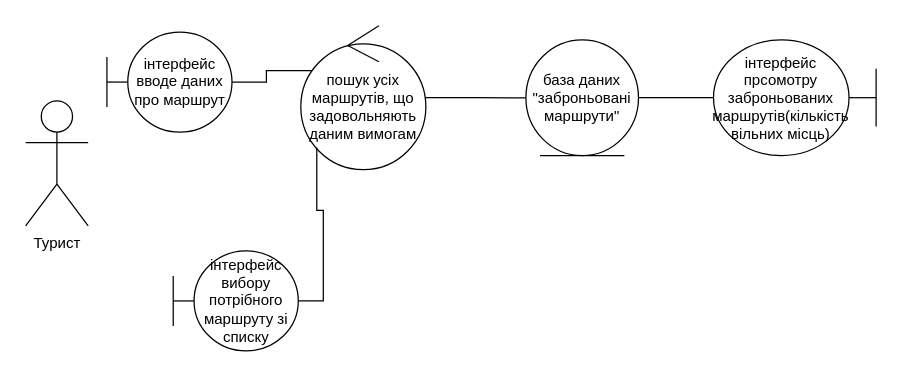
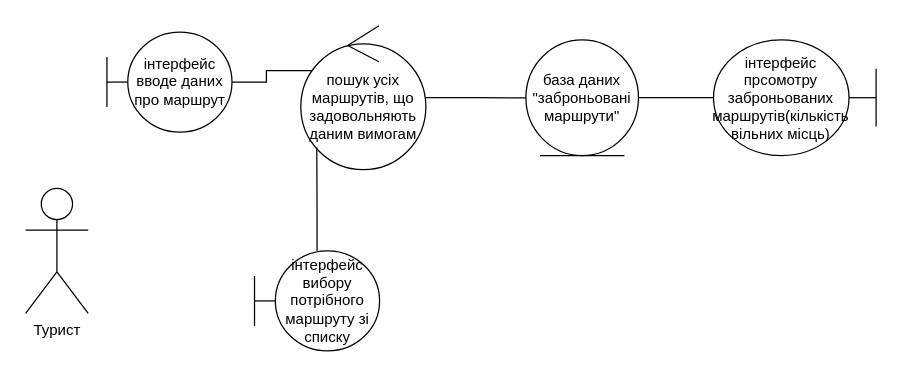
node "Турист": moved (57, 163) -> (57, 251)
node "інтерфейс вибору потрібного маршруту зі списку": moved (236, 301) -> (317, 301)
